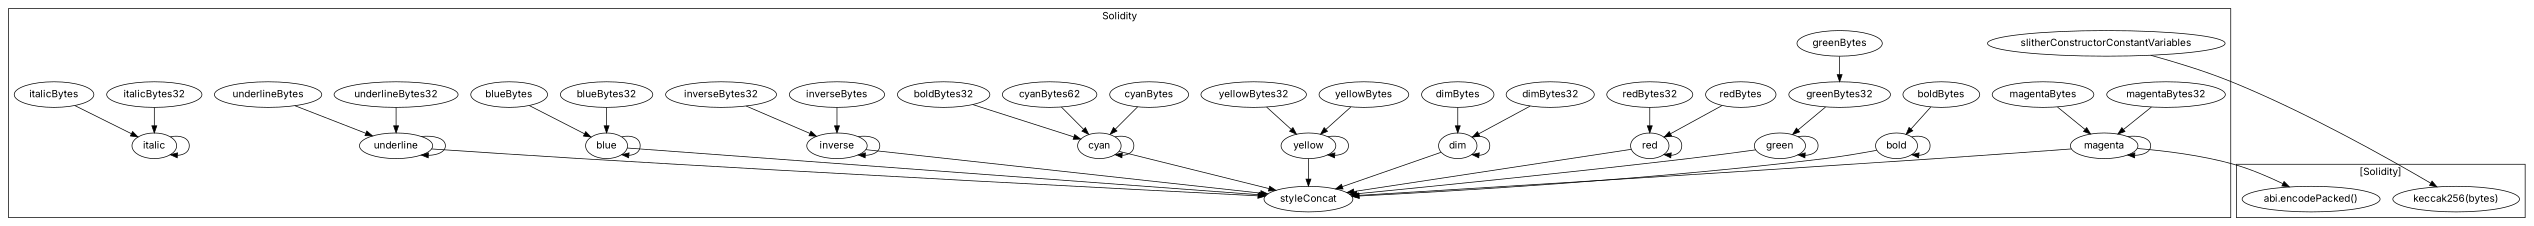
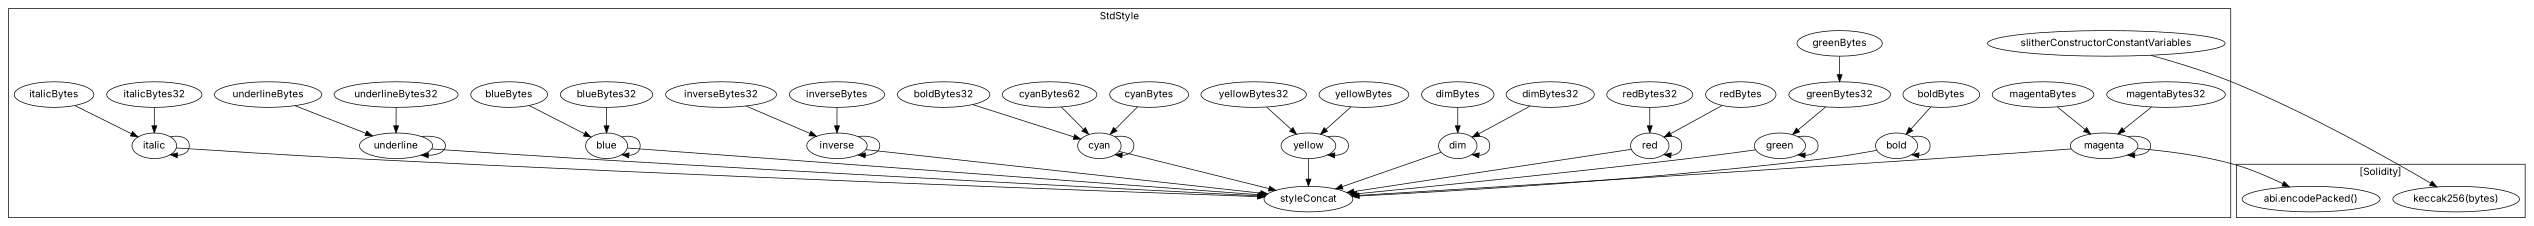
cluster "Solidity": label "Solidity" -> "StdStyle"
edge "italic" -> "styleConcat": added
